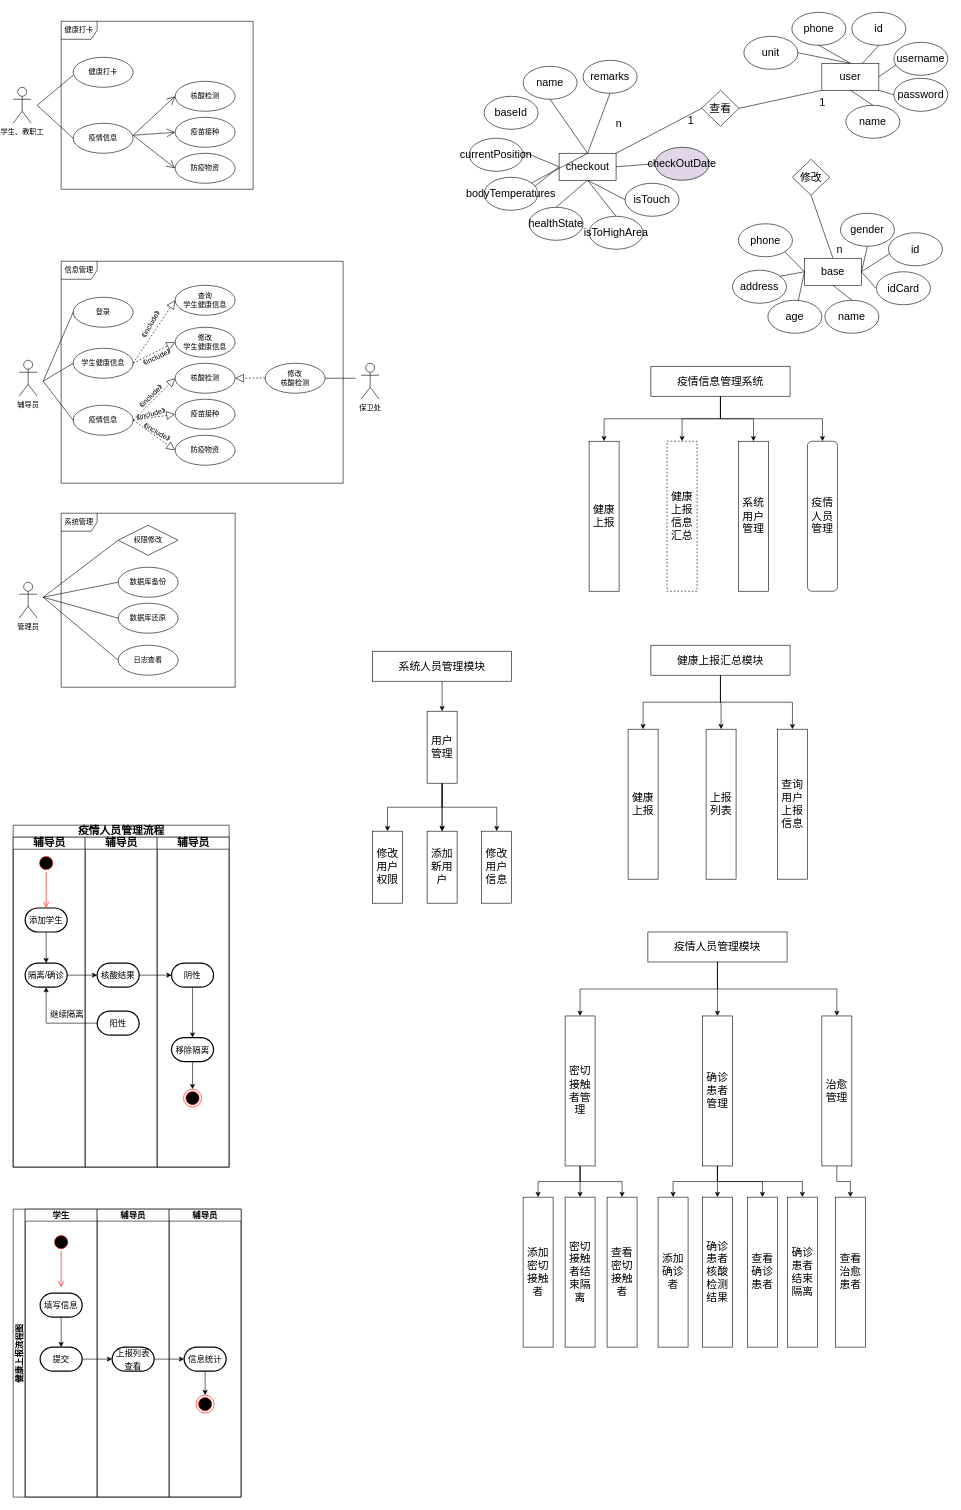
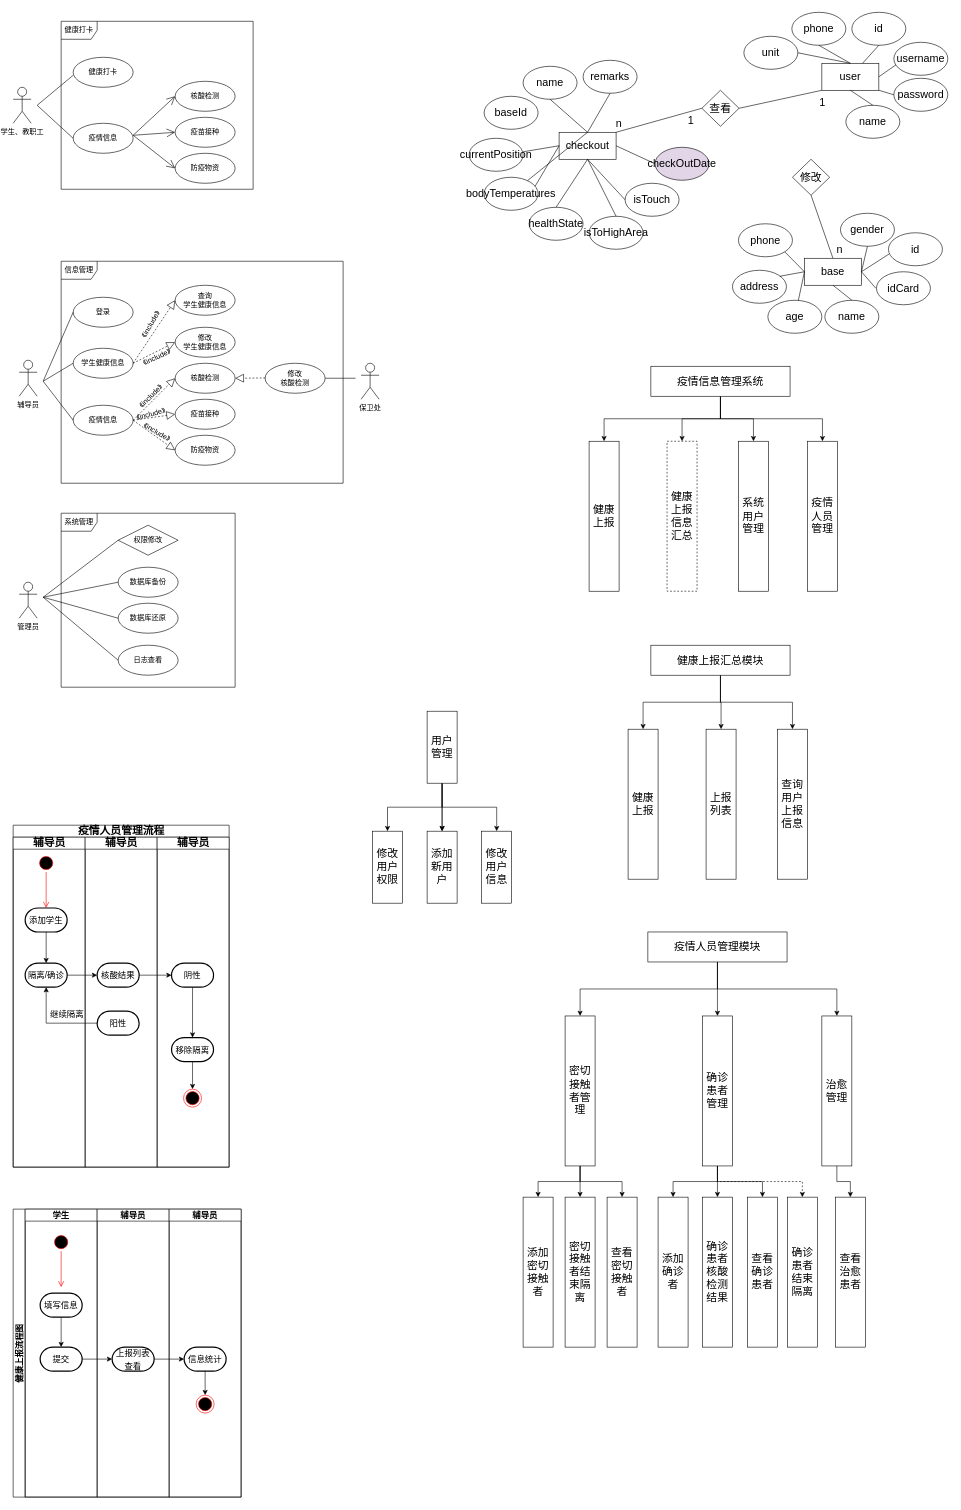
node "checkout": moved (587, 167) -> (587, 146)
node "疫情人员管理": shape rounded rectangle -> rectangle
node "系统人员管理模块": removed
edge "系统人员管理模块" -> "用户管理": removed
edge "确诊患者管理" -> "确诊患者结束隔离": style solid -> dashed
